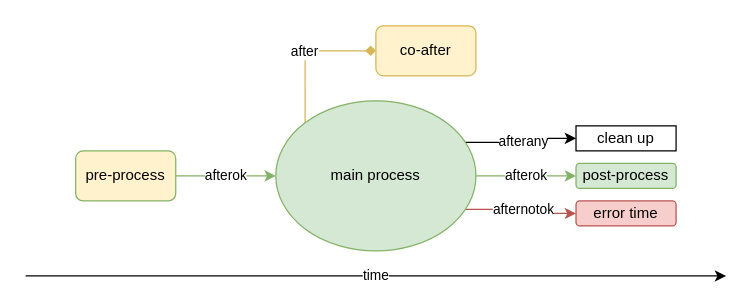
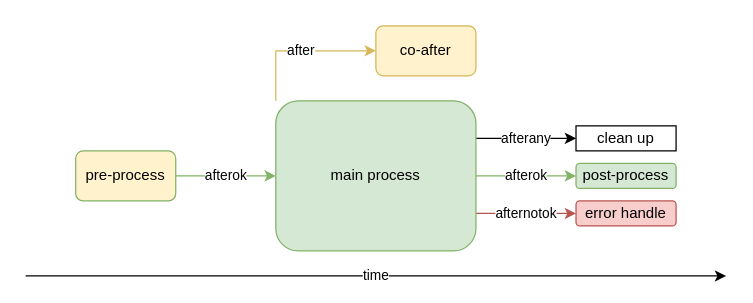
edge "main process" -> "co-after": arrowhead diamond -> classic
node "main process": shape ellipse -> rounded rectangle
node "error time": label "error time" -> "error handle"
